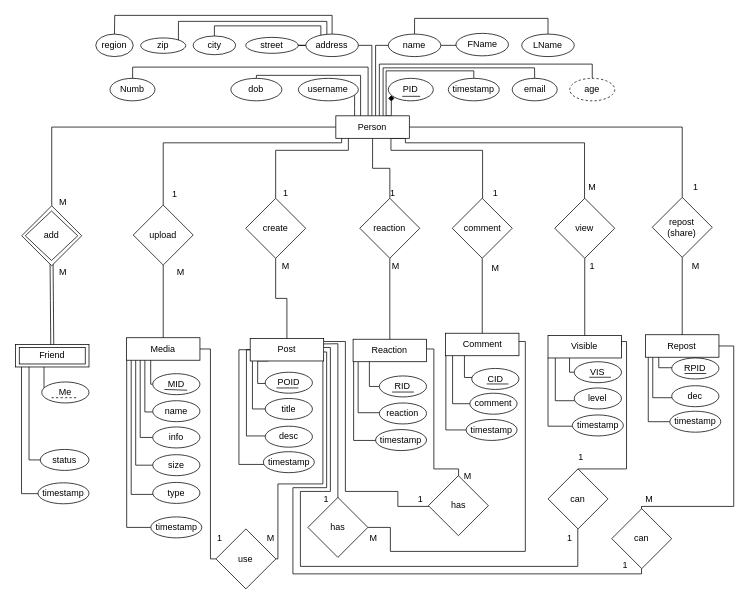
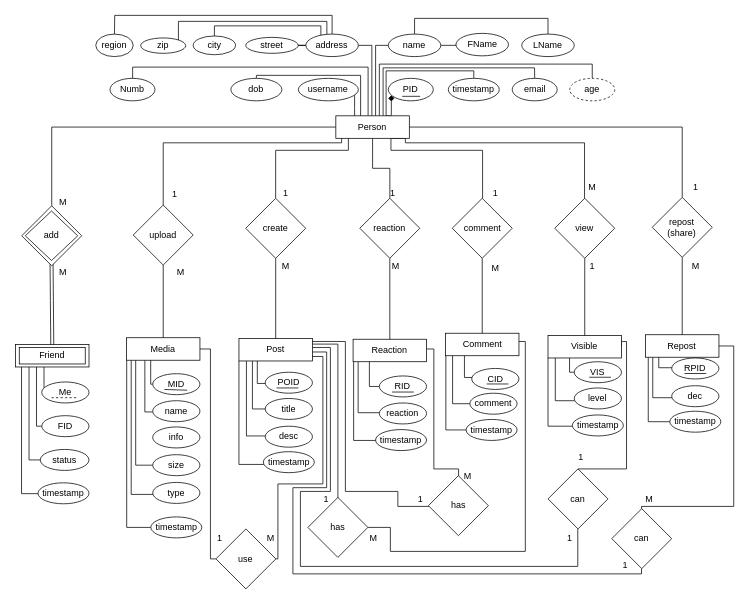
node "Post": moved (287, 350) -> (276, 350)
edge "Friend" -- "FID": added
edge "Media" -- "info": removed
node "FID": added
